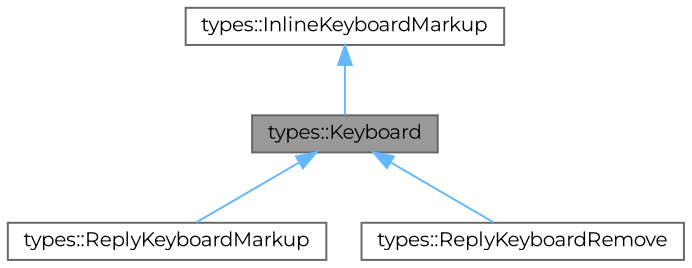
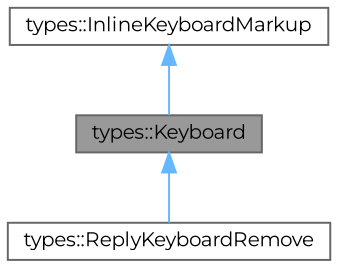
node "types::ReplyKeyboardMarkup": removed
